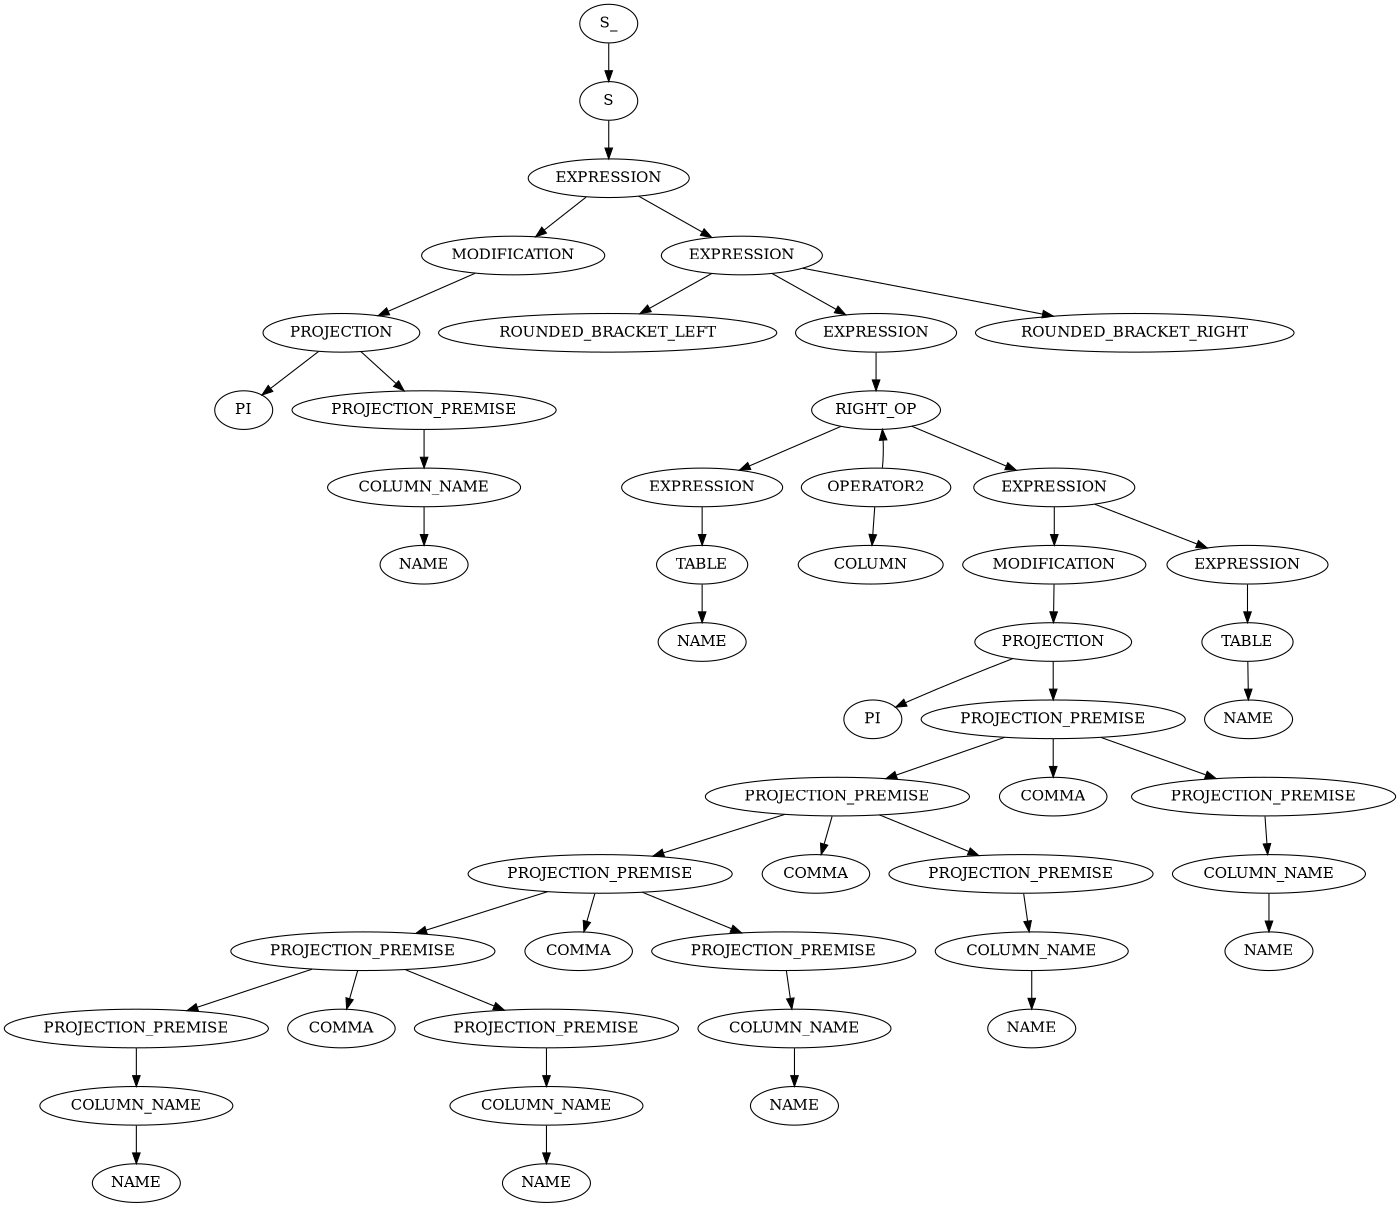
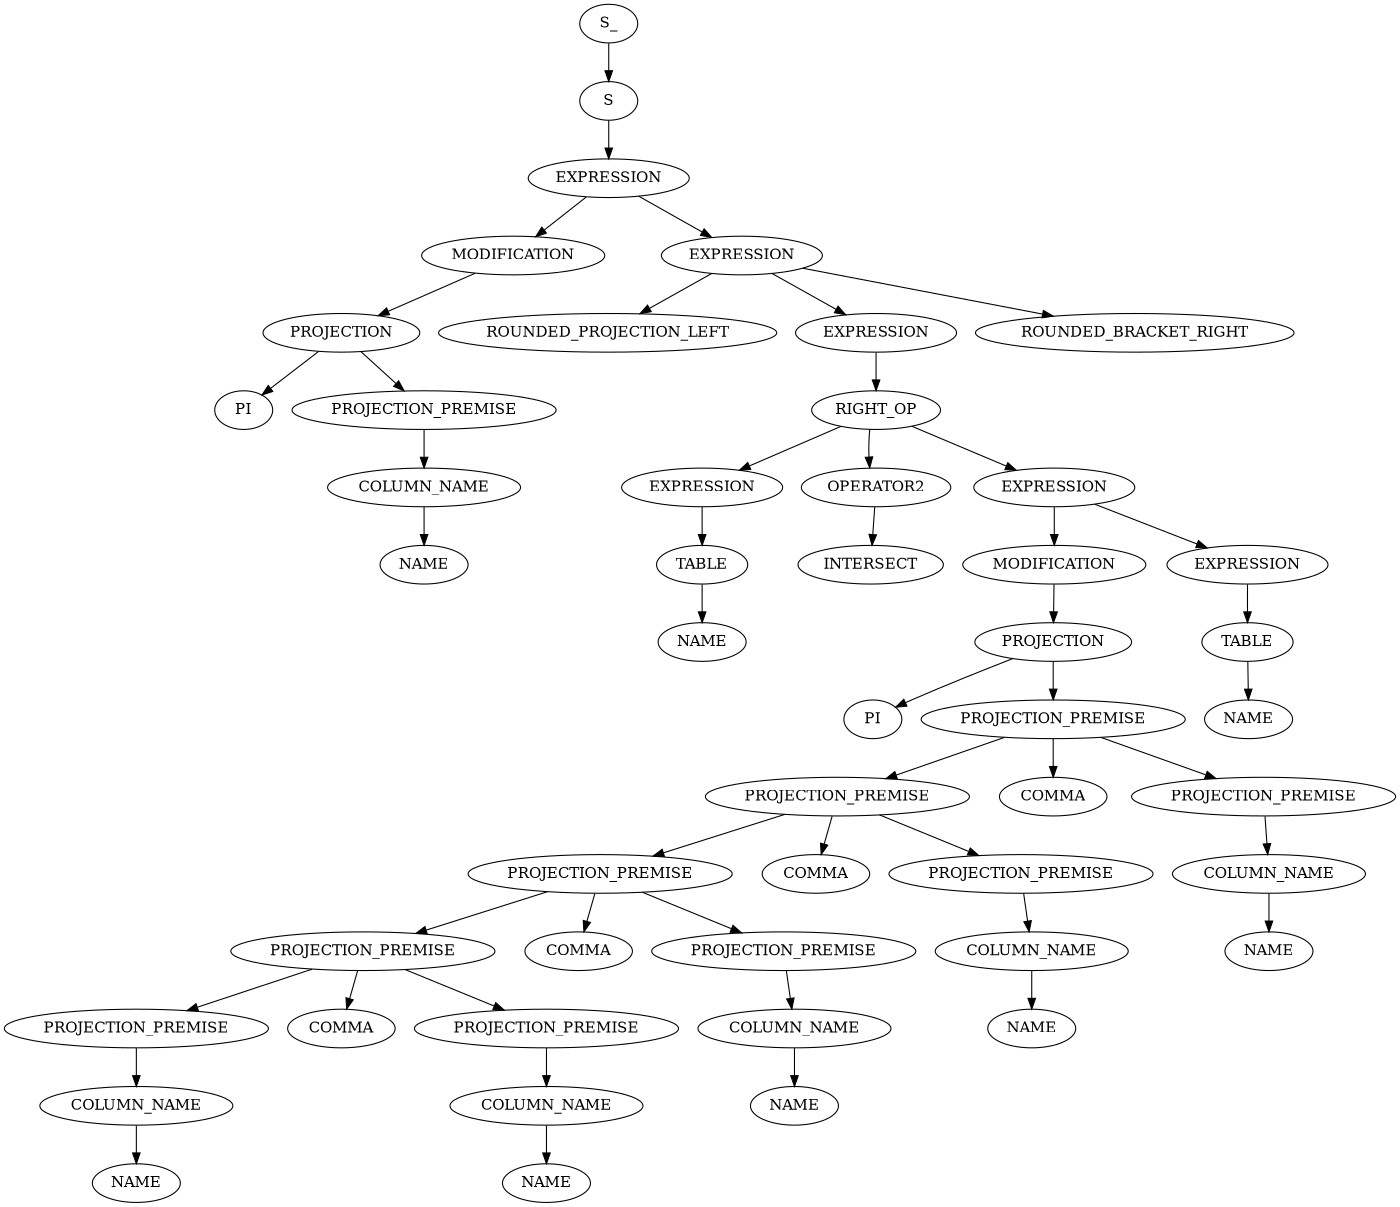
node "ROUNDED_BRACKET_LEFT": label "ROUNDED_BRACKET_LEFT" -> "ROUNDED_PROJECTION_LEFT"
edge "OPERATOR2" -> "RIGHT_OP": reversed
node "COLUMN": label "COLUMN" -> "INTERSECT"
